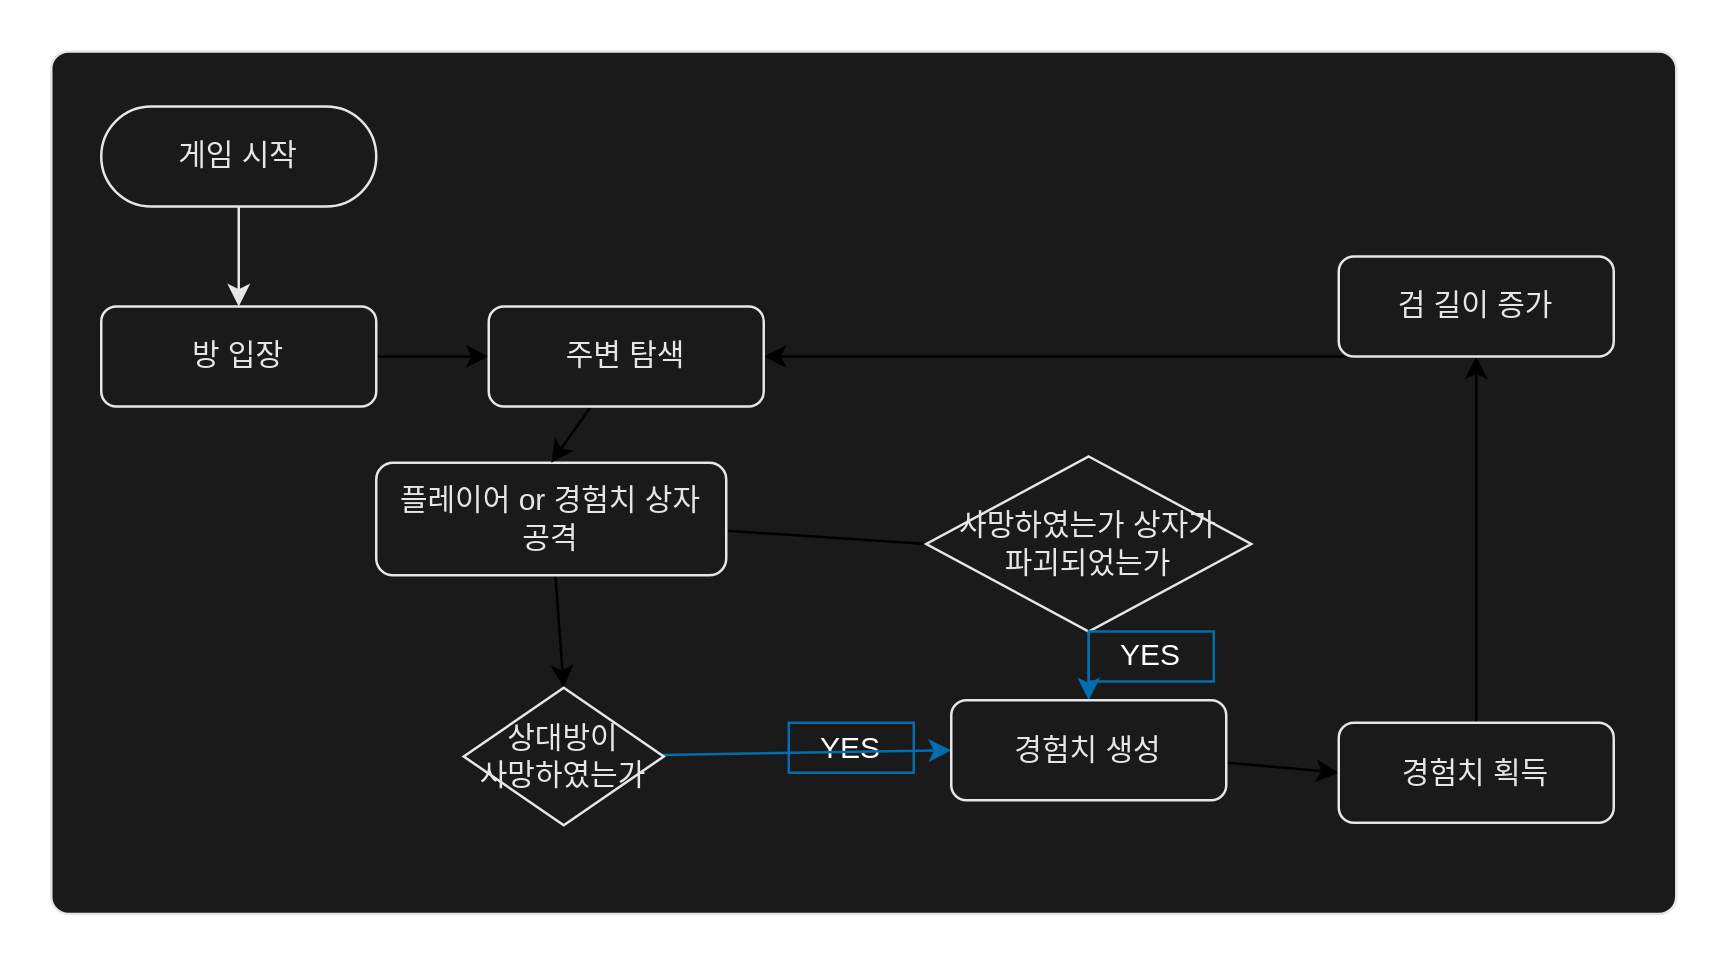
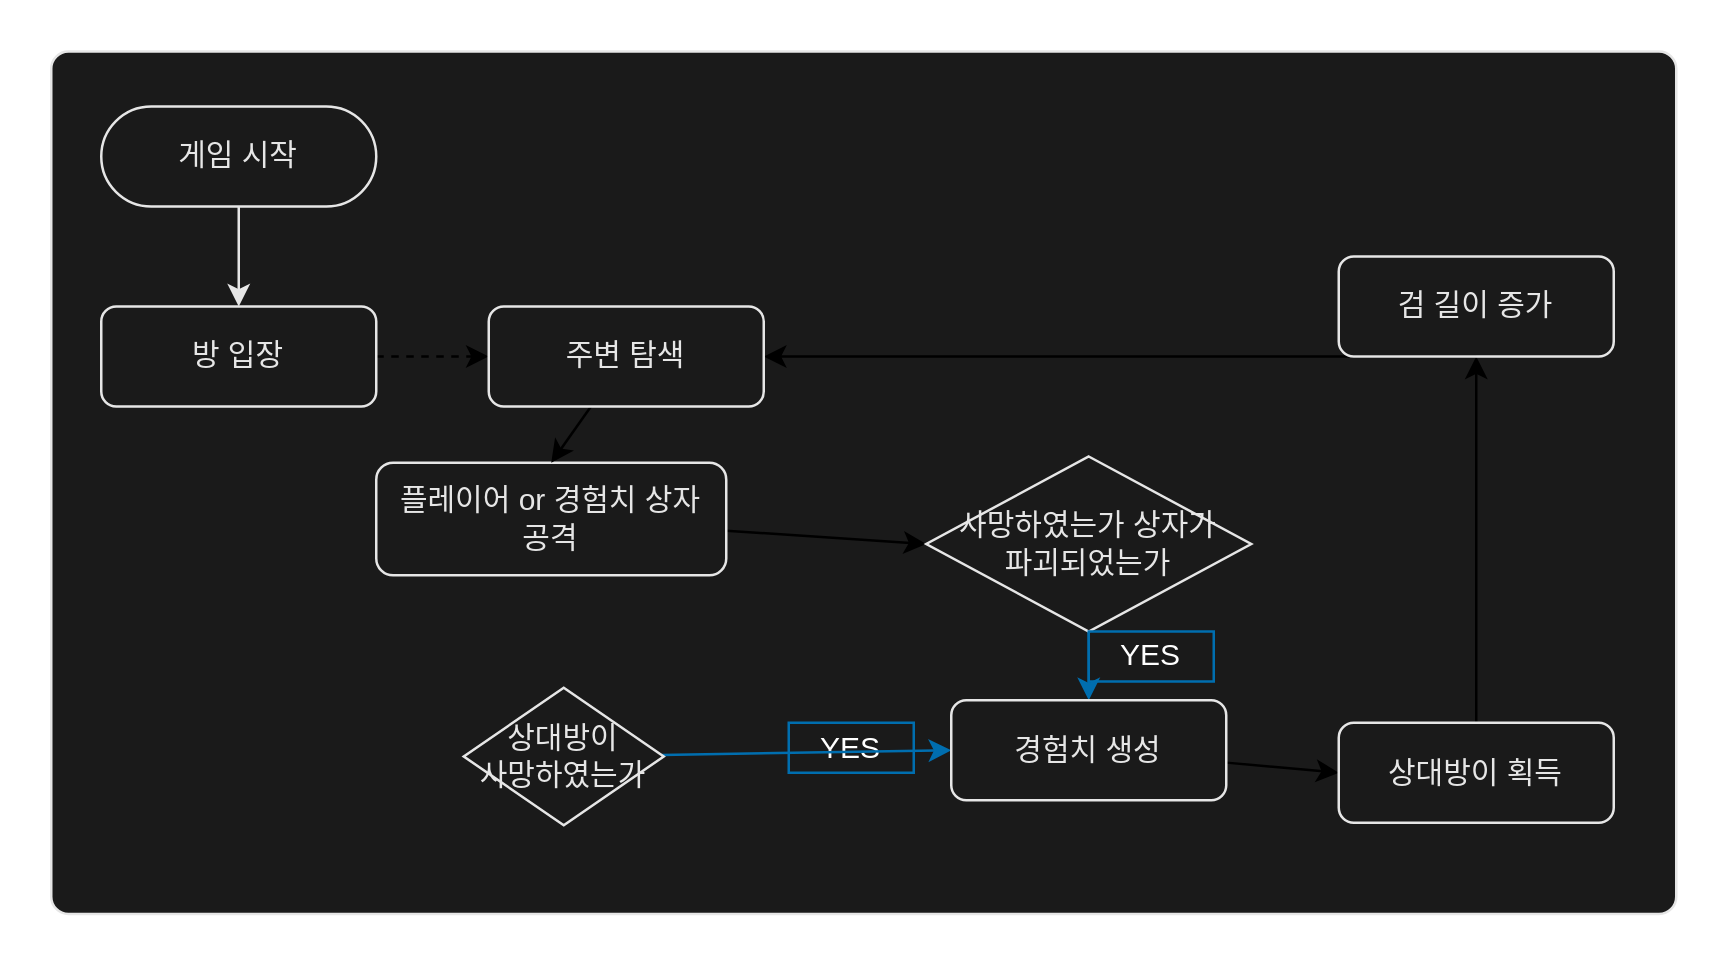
edge "방 입장" -> "주변 탐색": style solid -> dashed
edge "플레이어 or 경험치 상자 공격" -- "사망하였는가 상자가 파괴되었는가": arrowhead none -> classic
edge "플레이어 or 경험치 상자 공격" -> "상대방이 사망하였는가": removed
node "경험치 획득": label "경험치 획득" -> "상대방이 획득"
